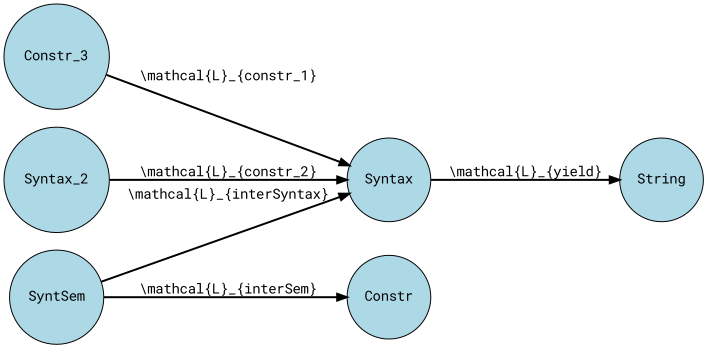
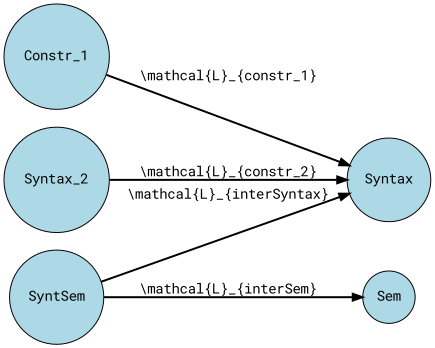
node "Constr_3": label "Constr_3" -> "Constr_1"
node "String": removed
node "Constr": label "Constr" -> "Sem"
